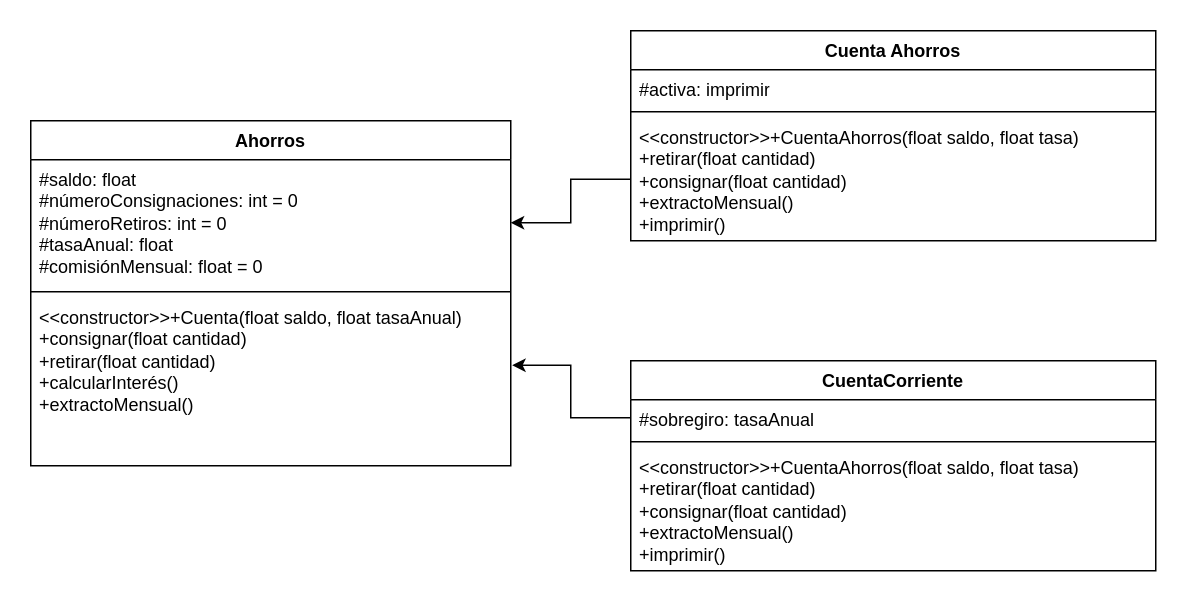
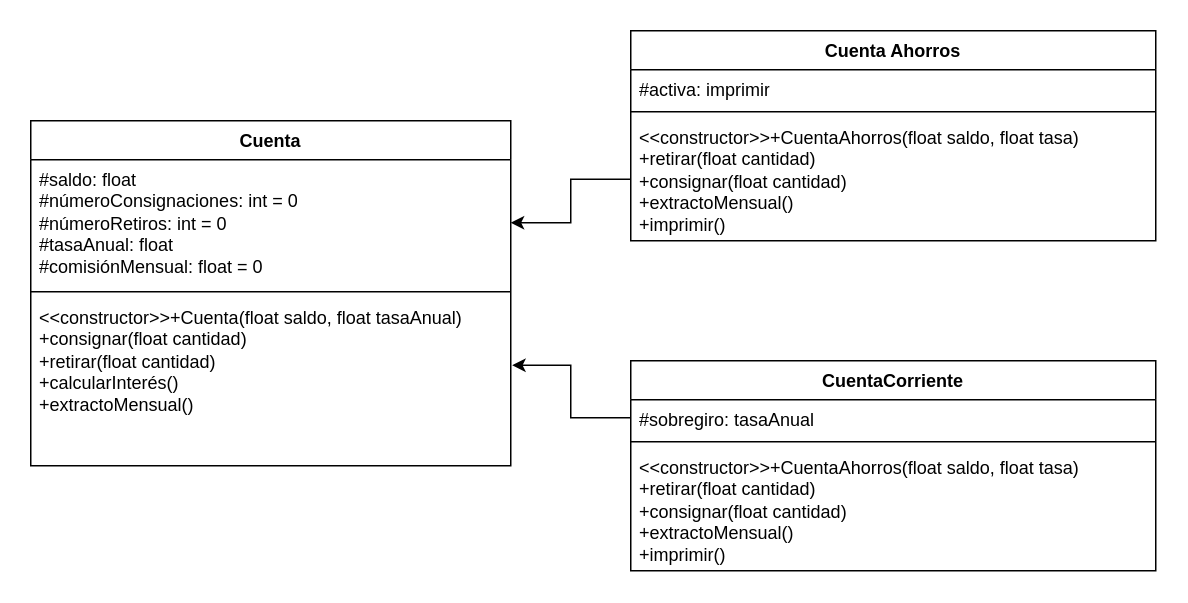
node "Ahorros": label "Ahorros" -> "Cuenta"
